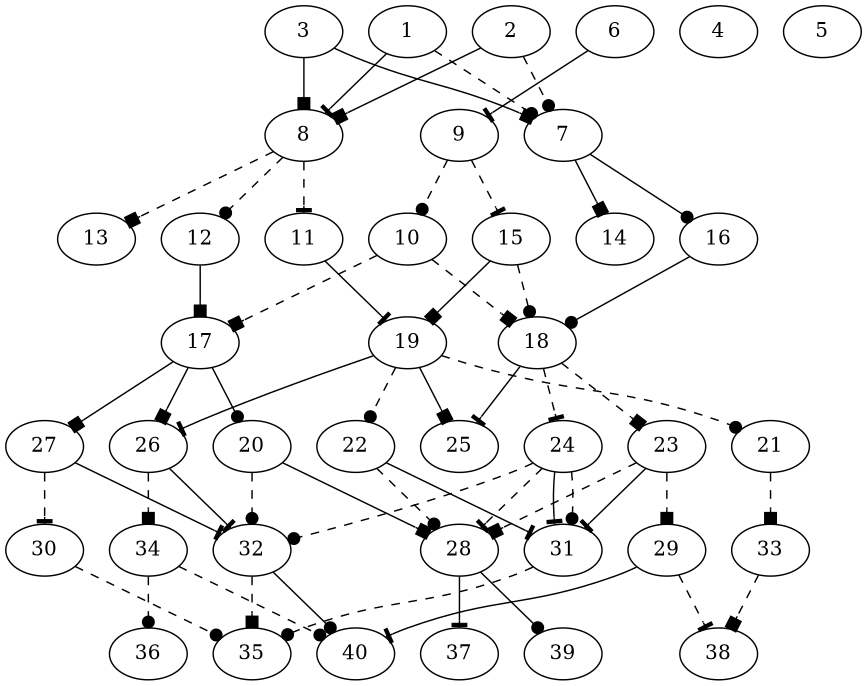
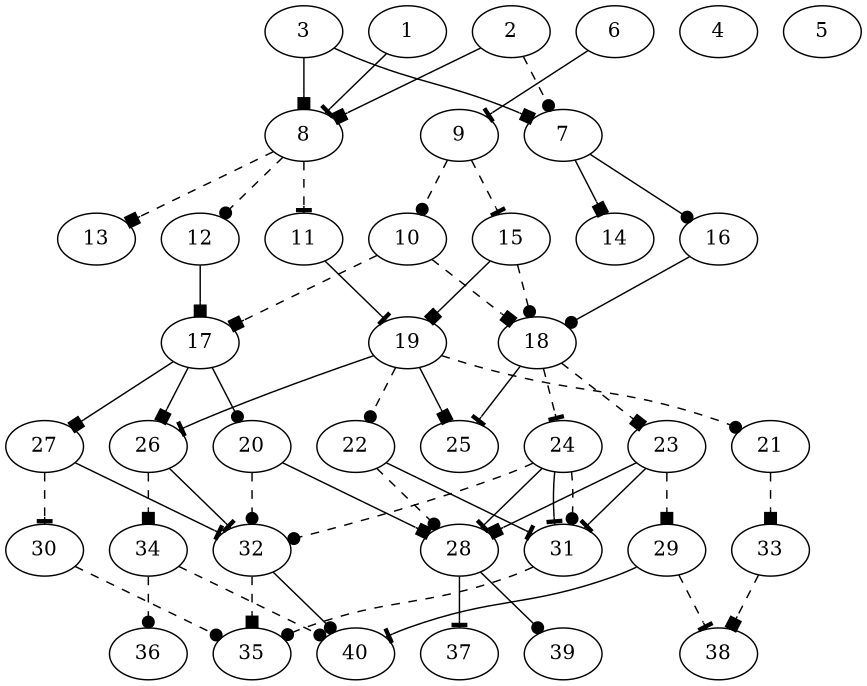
edge "1" -> "7": removed
edge "24" -> "28": style dashed -> solid
edge "23" -> "28": style dashed -> solid
